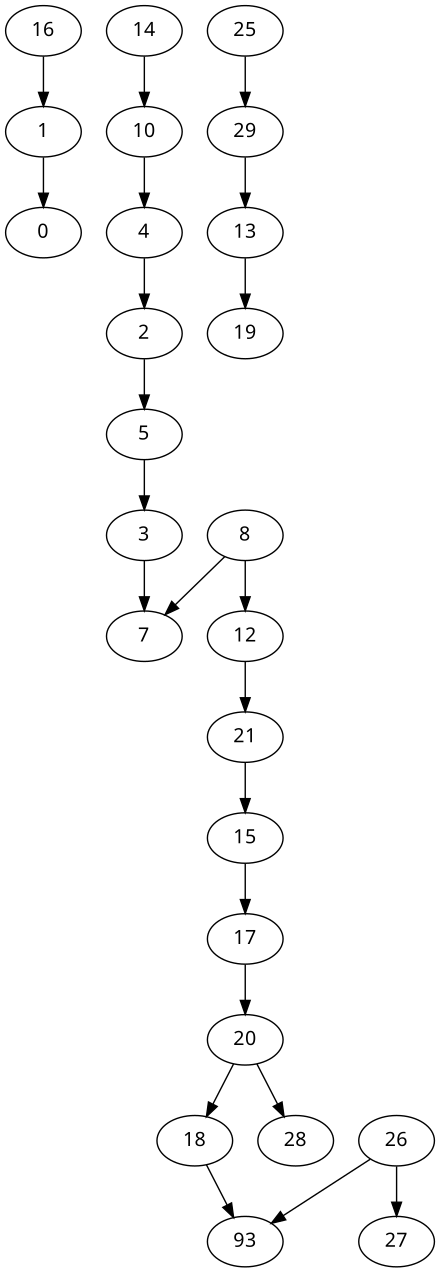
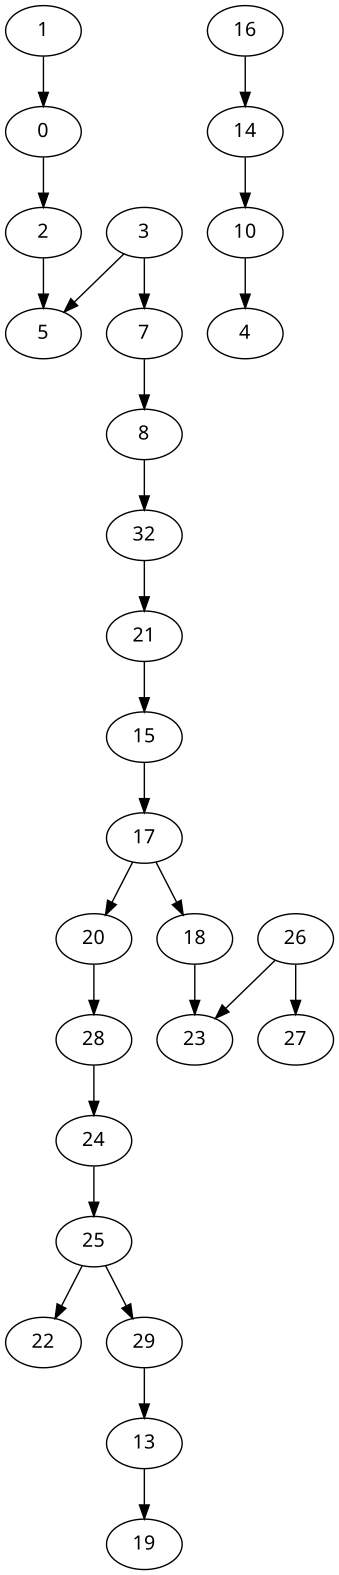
edge "16" -> "1": now "16" -> "14"
edge "4" -> "2": now "0" -> "2"
edge "5" -> "3": reversed
edge "8" -> "7": reversed
node "12": label "12" -> "32"
edge "20" -> "18": now "17" -> "18"
node "24": added
node "93": label "93" -> "23"
node "22": added
